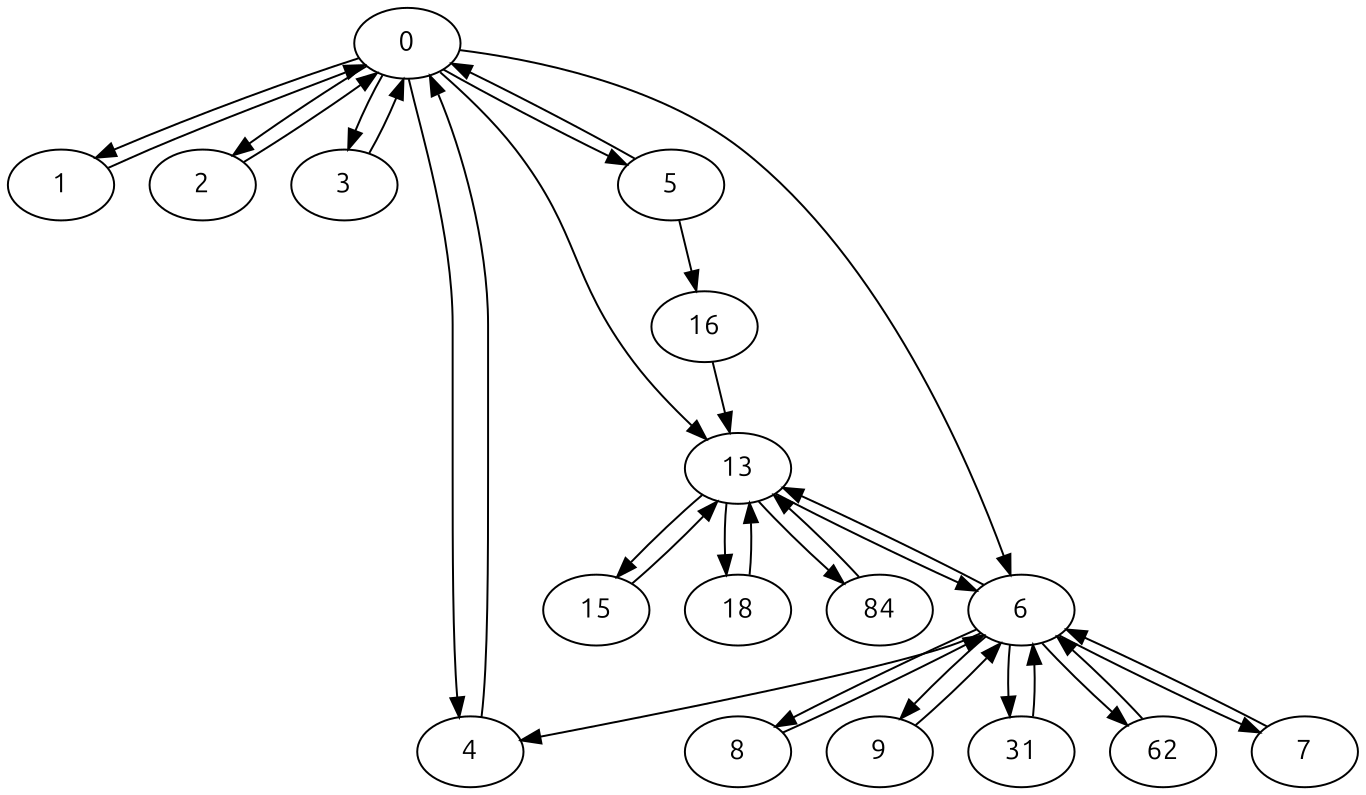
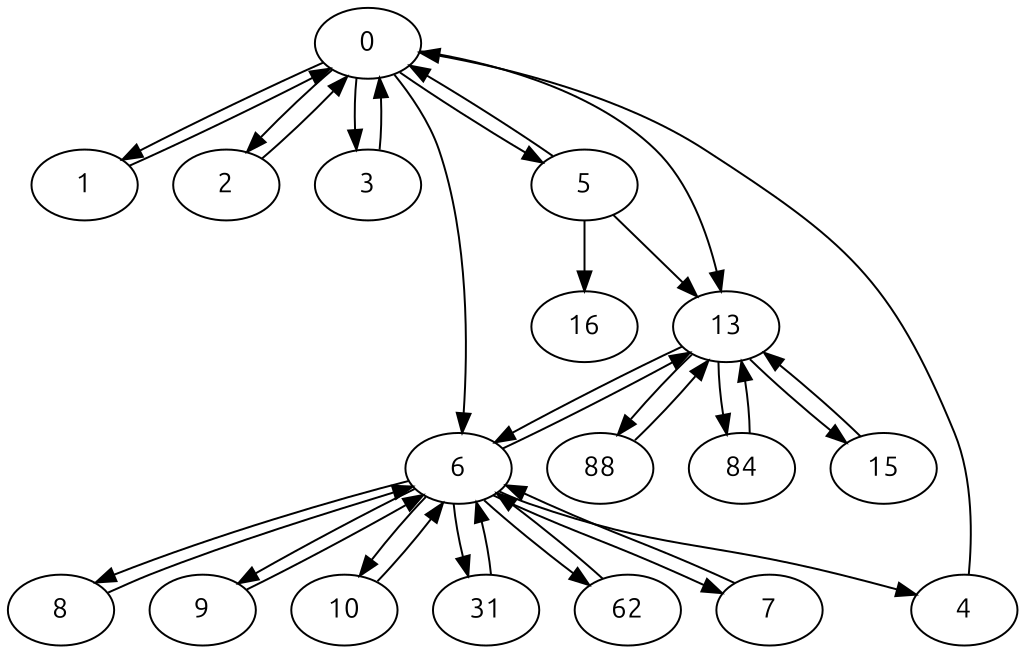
edge "0" -> "4": removed
edge "16" -> "13": now "5" -> "13"
node "10": added
node "18": label "18" -> "88"
